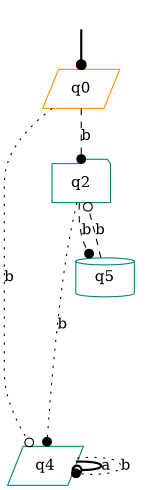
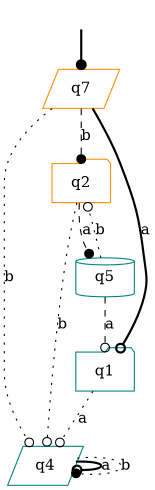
node "q0": label "q0" -> "q7"
node "q2": color teal -> darkorange
edge "q2" -> "q5": label "b" -> "a"
edge "q5" -> "q2": style dashed -> dotted
edge "q2" -> "q4": arrowhead dot -> odot
node "q1": added
